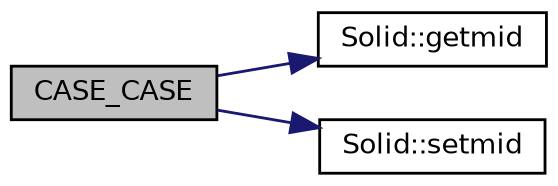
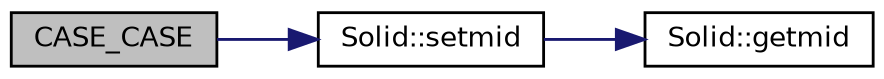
edge "CASE_CASE" -> "Solid::getmid": now "Solid::setmid" -> "Solid::getmid"
